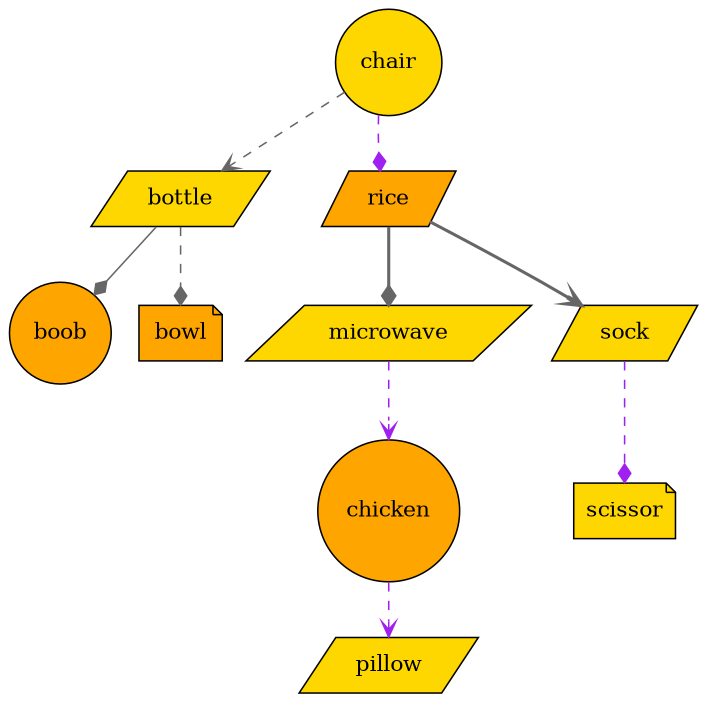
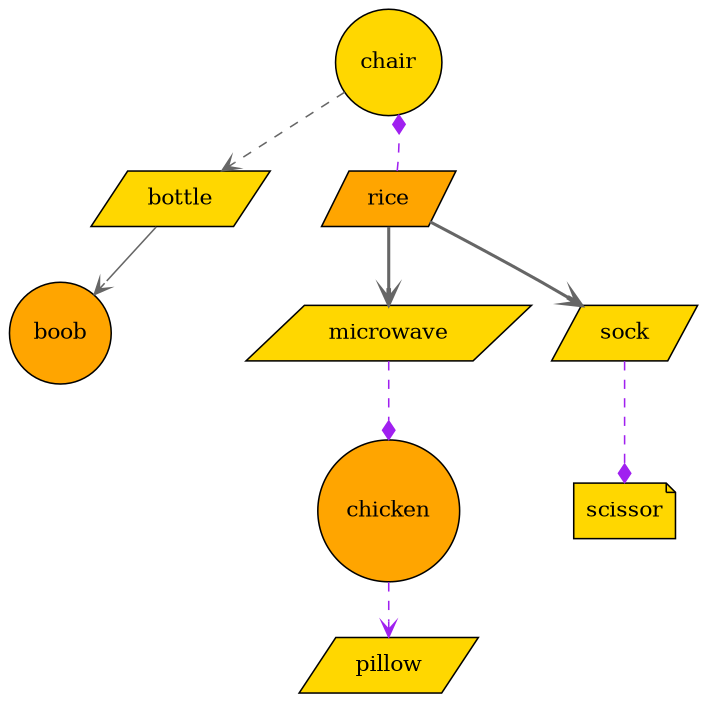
edge "chair" -> "rice": reversed
edge "bottle" -> "boob": arrowhead diamond -> vee
edge "rice" -> "microwave": arrowhead diamond -> vee
node "bowl": removed
edge "microwave" -> "chicken": arrowhead vee -> diamond
